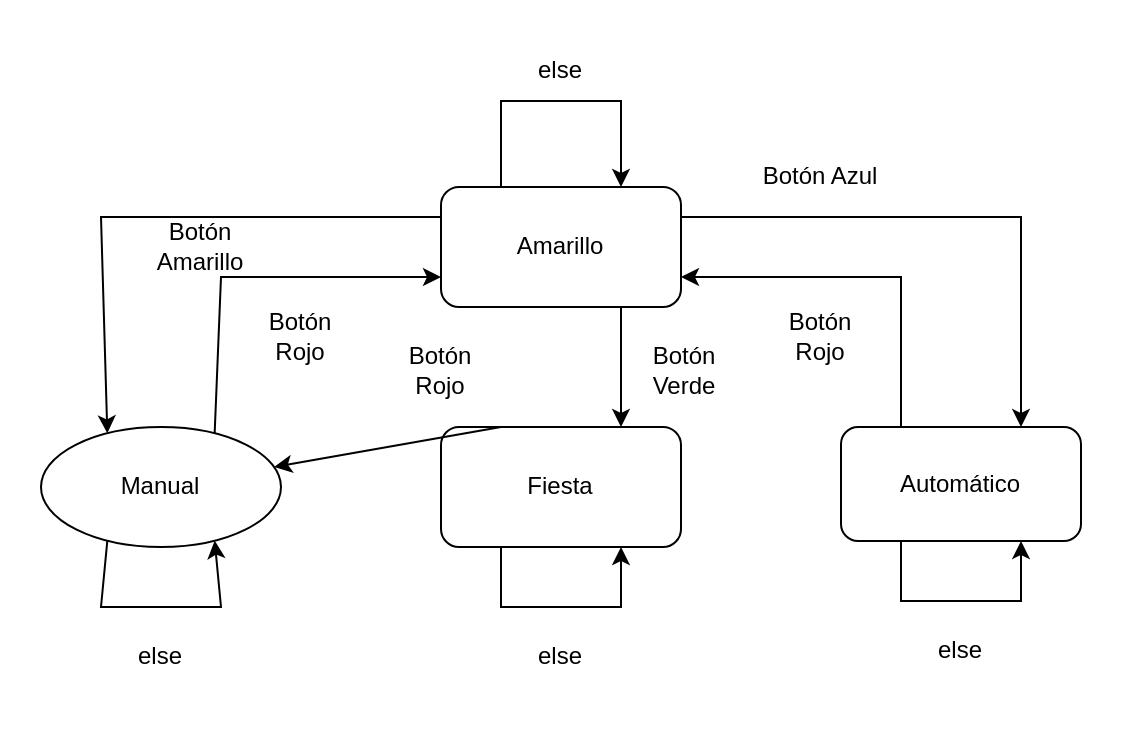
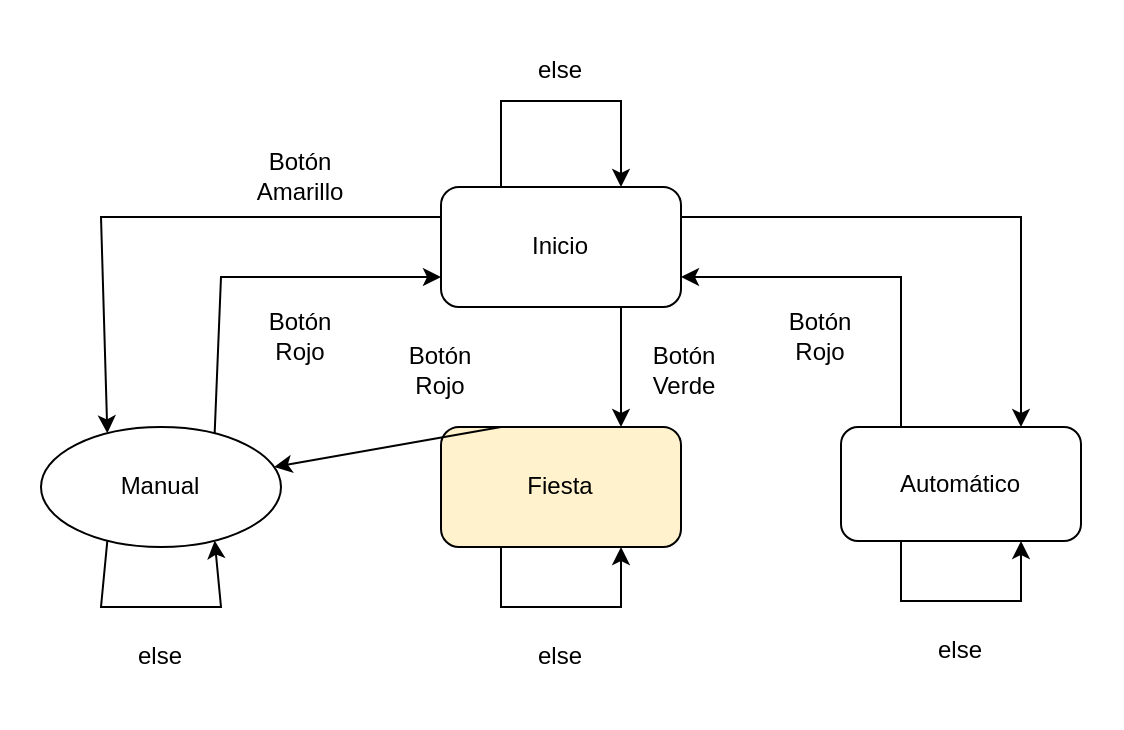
node "Botón Azul": removed
node "Botón Amarillo": moved (201, 247) -> (301, 177)
node "Amarillo": label "Amarillo" -> "Inicio"
node "Fiesta": fillcolor #ffffff -> #fff2cc
